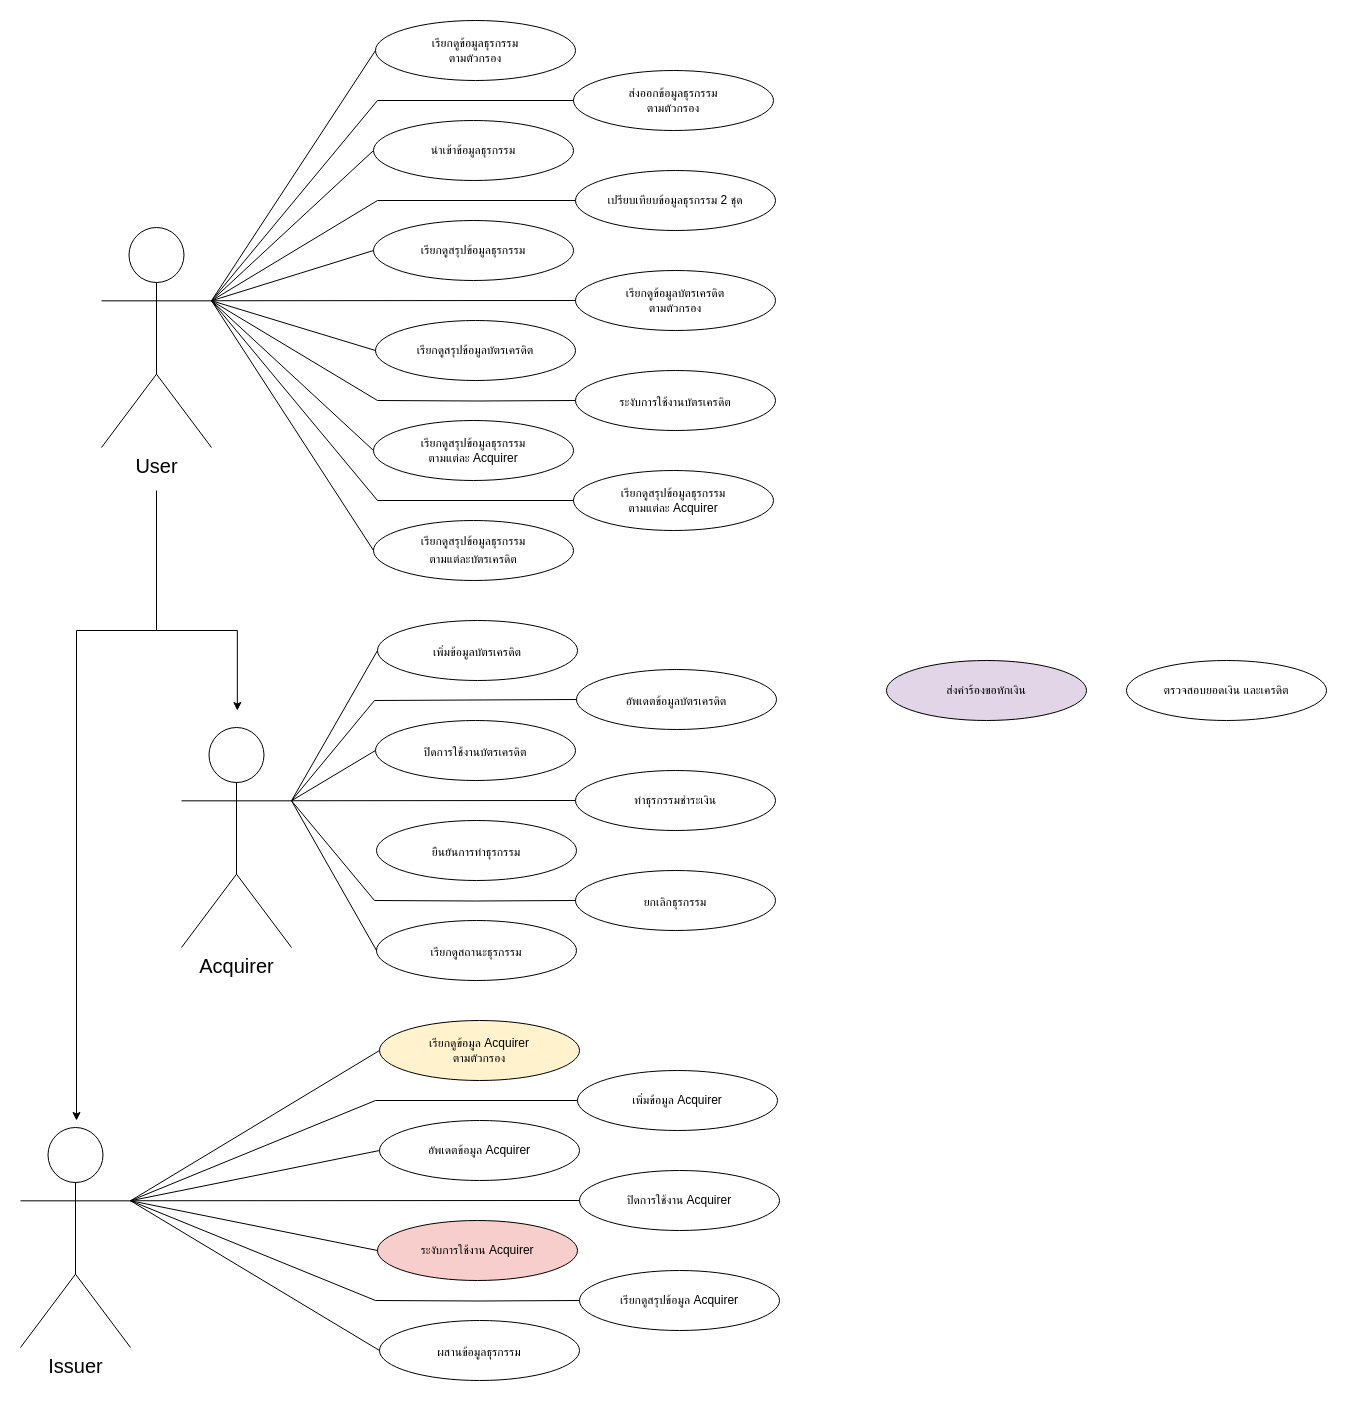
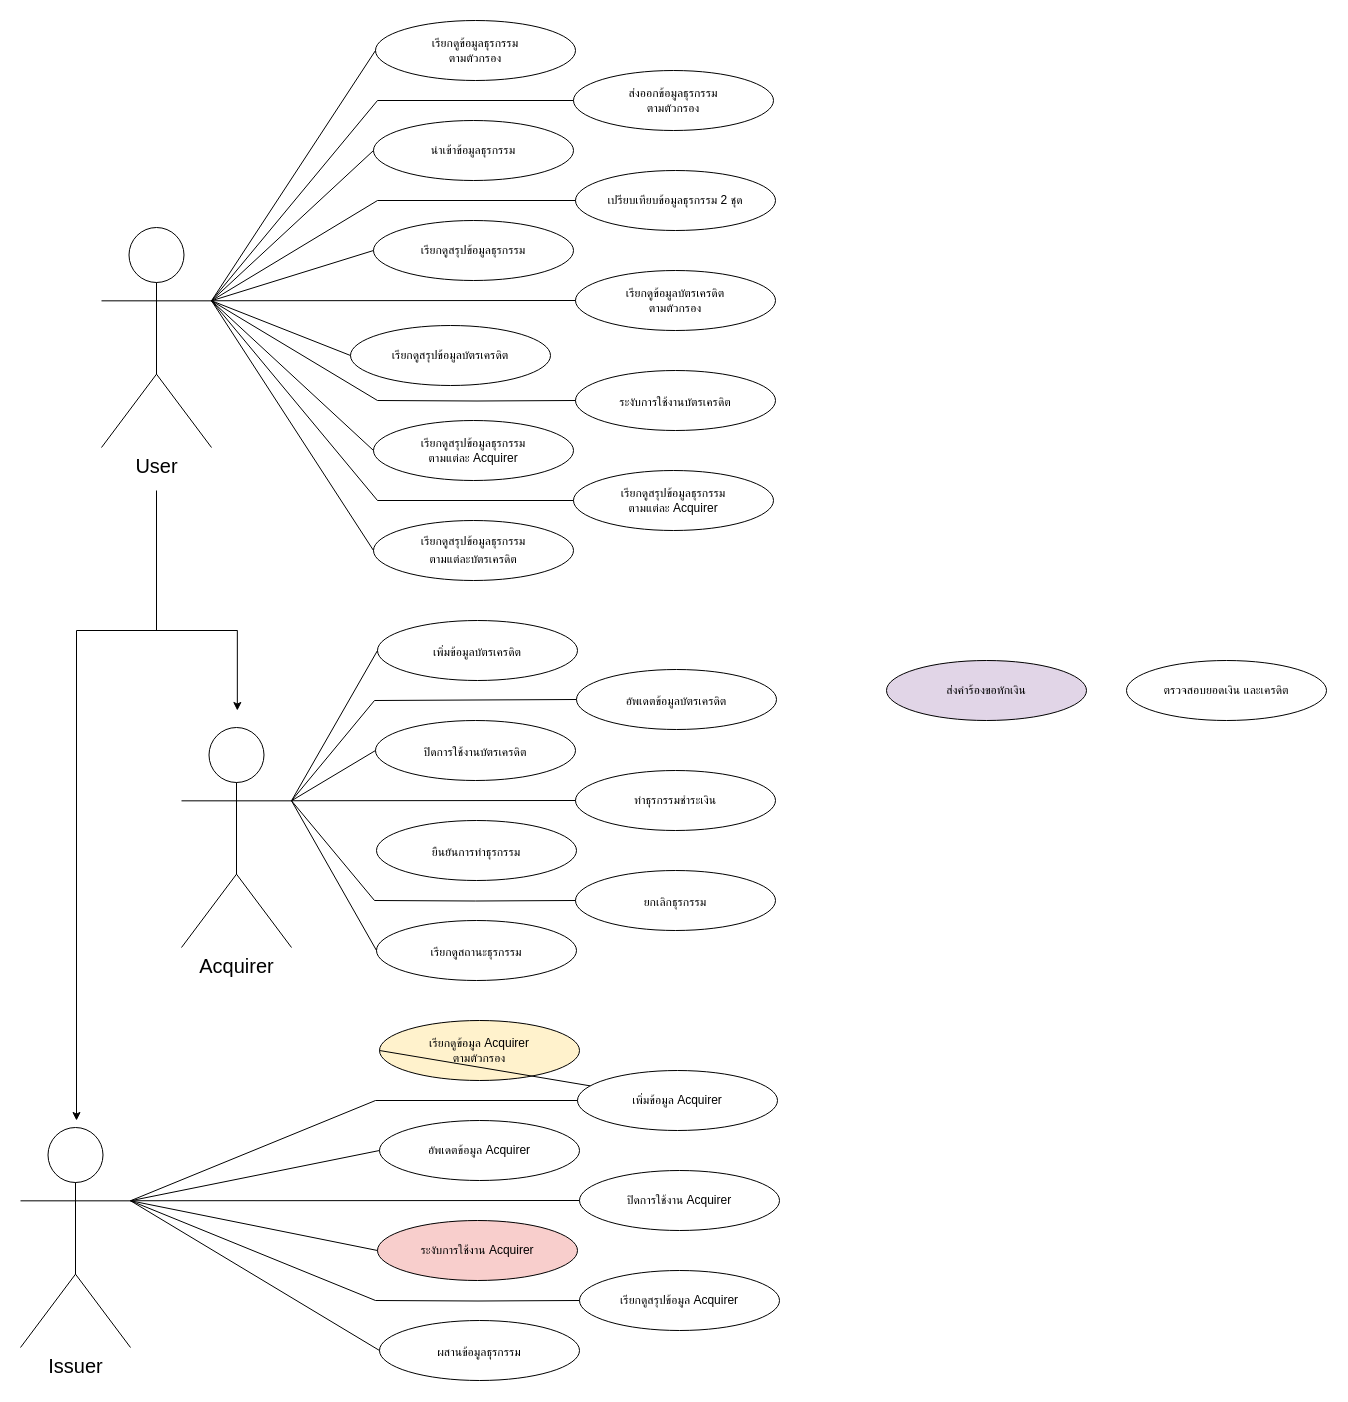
node "เรียกดูสรุปข้อมูลบัตรเครดิต": moved (476, 351) -> (451, 356)
edge "เรียกดูข้อมูล Acquirer ตามตัวกรอง" -- "Issuer": now "เรียกดูข้อมูล Acquirer ตามตัวกรอง" -- "เพิ่มข้อมูล Acquirer"
